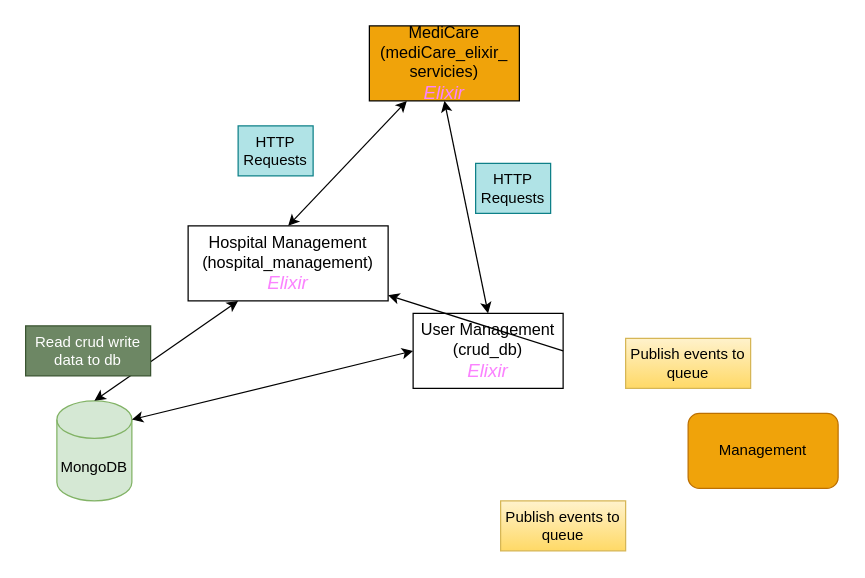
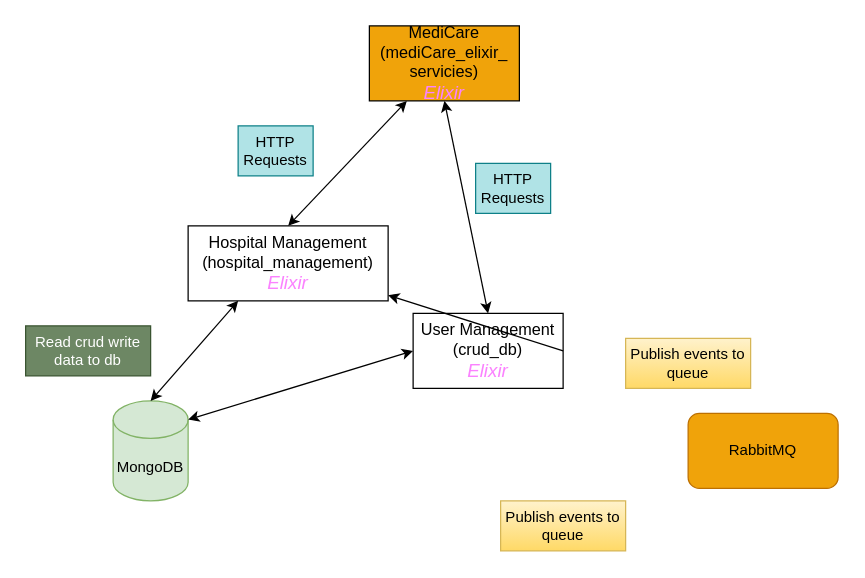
node "MongoDB": moved (94, 451) -> (151, 451)
node "Management": label "Management" -> "RabbitMQ"
